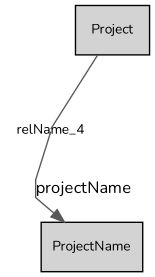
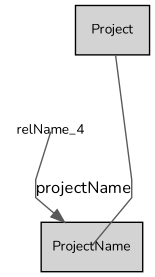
edge "Project" -- "relName_4": now "Project" -- "ProjectName"
